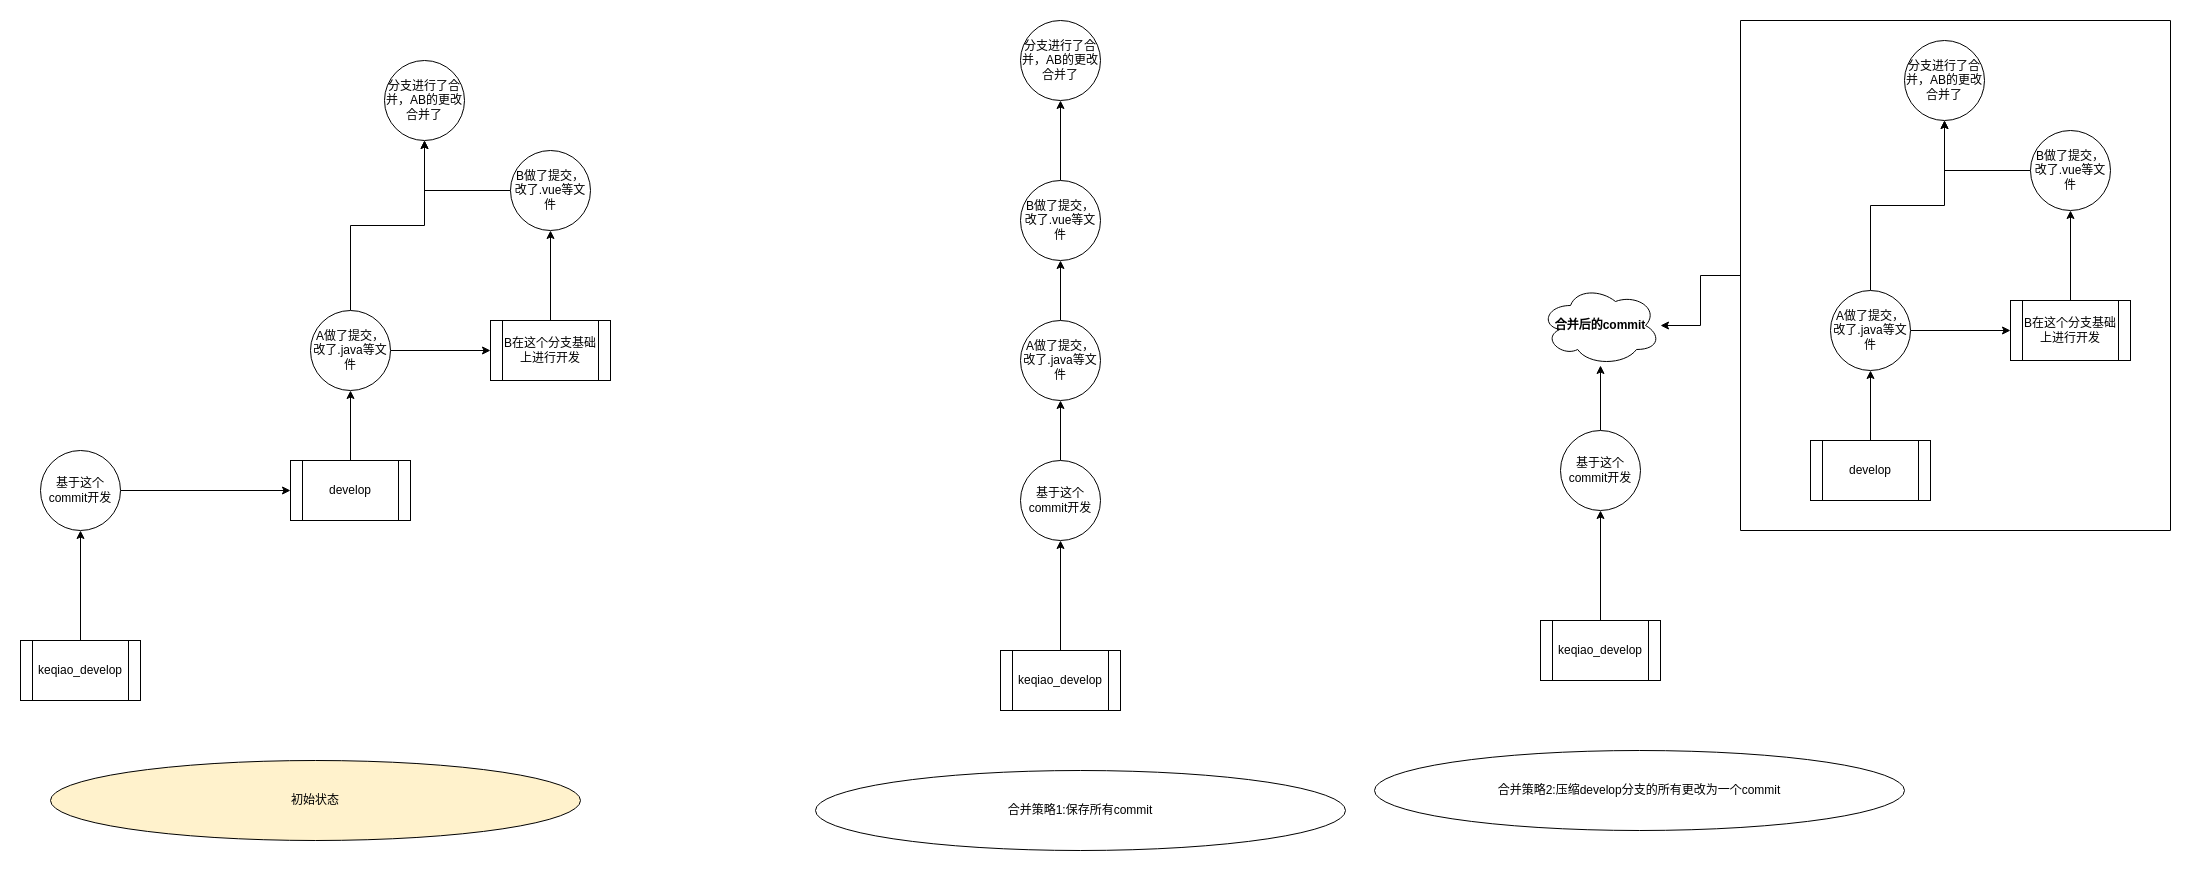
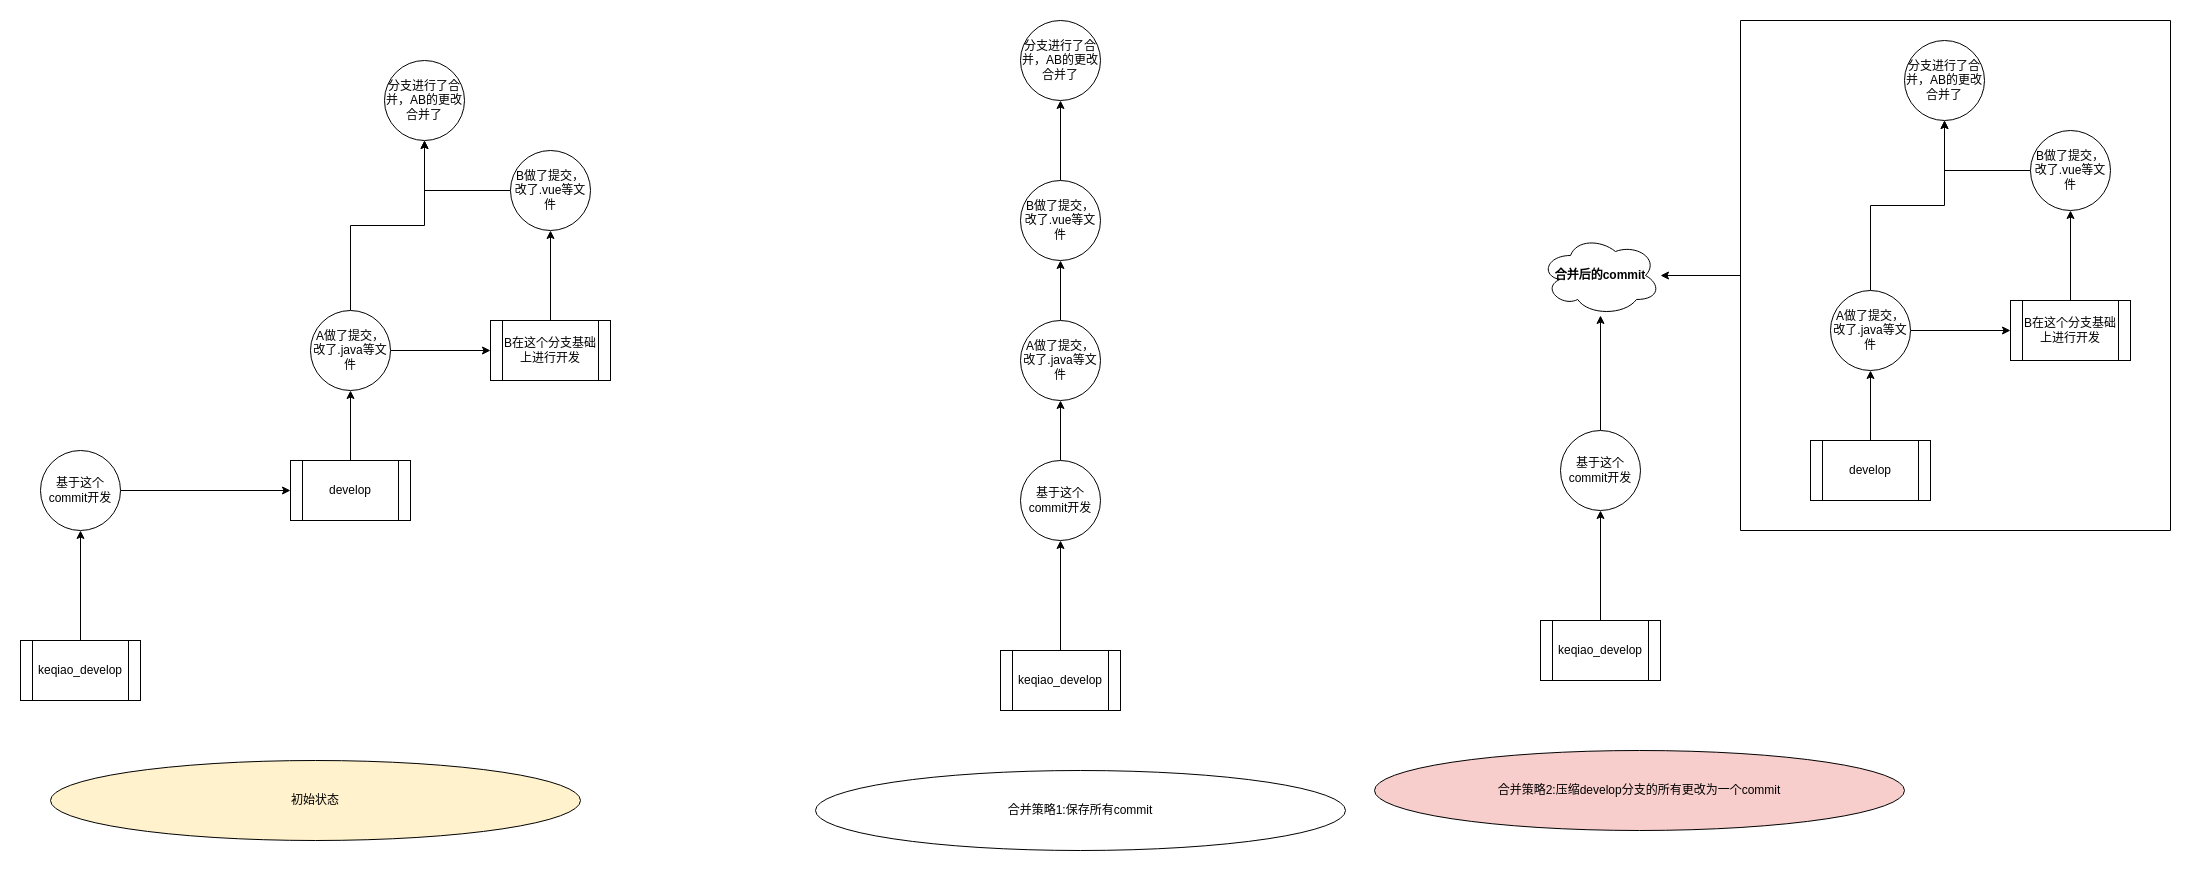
node "合并后的commit": moved (1601, 326) -> (1601, 276)
node "合并策略2:压缩develop分支的所有更改为一个commit": fillcolor #ffffff -> #f8cecc
